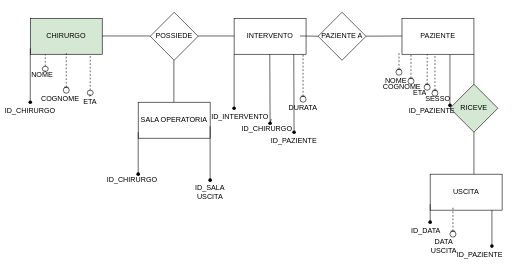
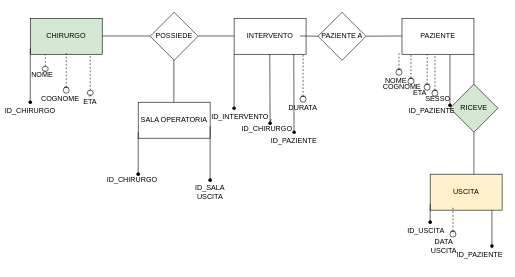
node "USCITA": fillcolor #ffffff -> #fff2cc
node "ID_DATA": label "ID_DATA" -> "ID_USCITA"
